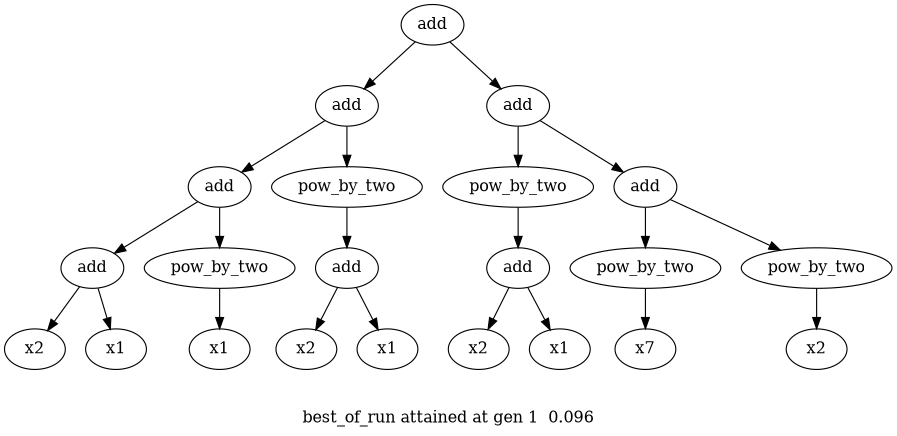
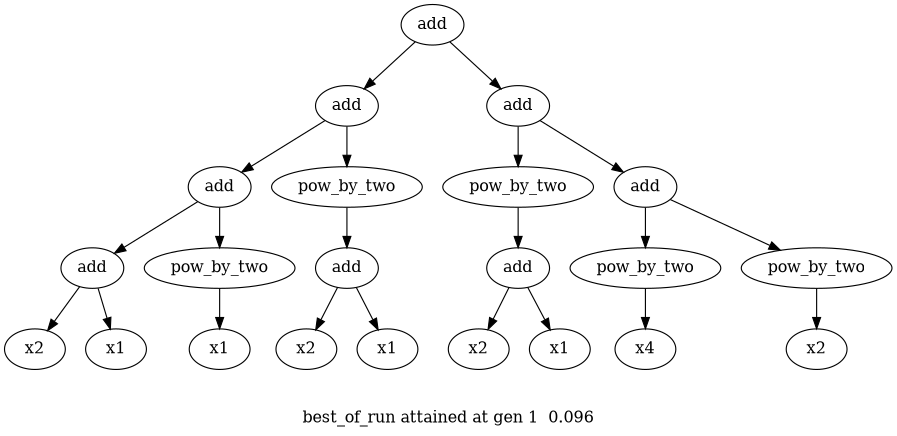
node "x7": label "x7" -> "x4"
